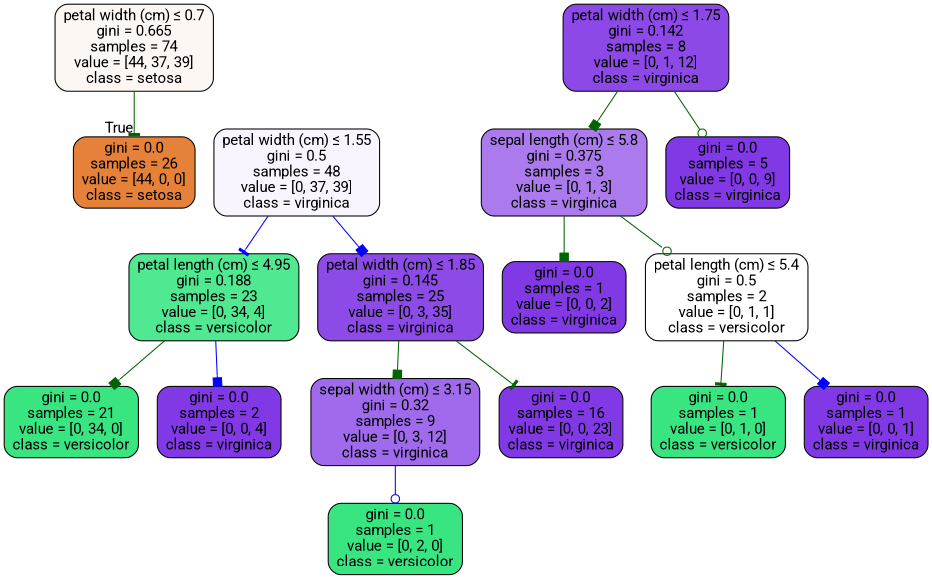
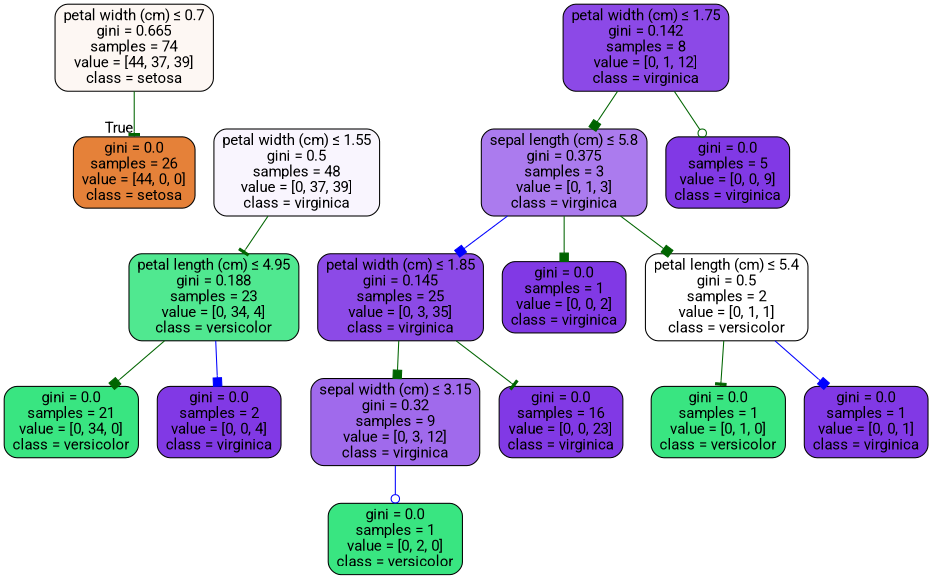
edge "petal width (cm) ≤ 1.55" -> "petal width (cm) ≤ 1.85": now "sepal length (cm) ≤ 5.8" -> "petal width (cm) ≤ 1.85"
edge "sepal length (cm) ≤ 5.8" -> "petal length (cm) ≤ 5.4": arrowhead odot -> box
edge "petal width (cm) ≤ 1.55" -> "petal length (cm) ≤ 4.95": color blue -> darkgreen
